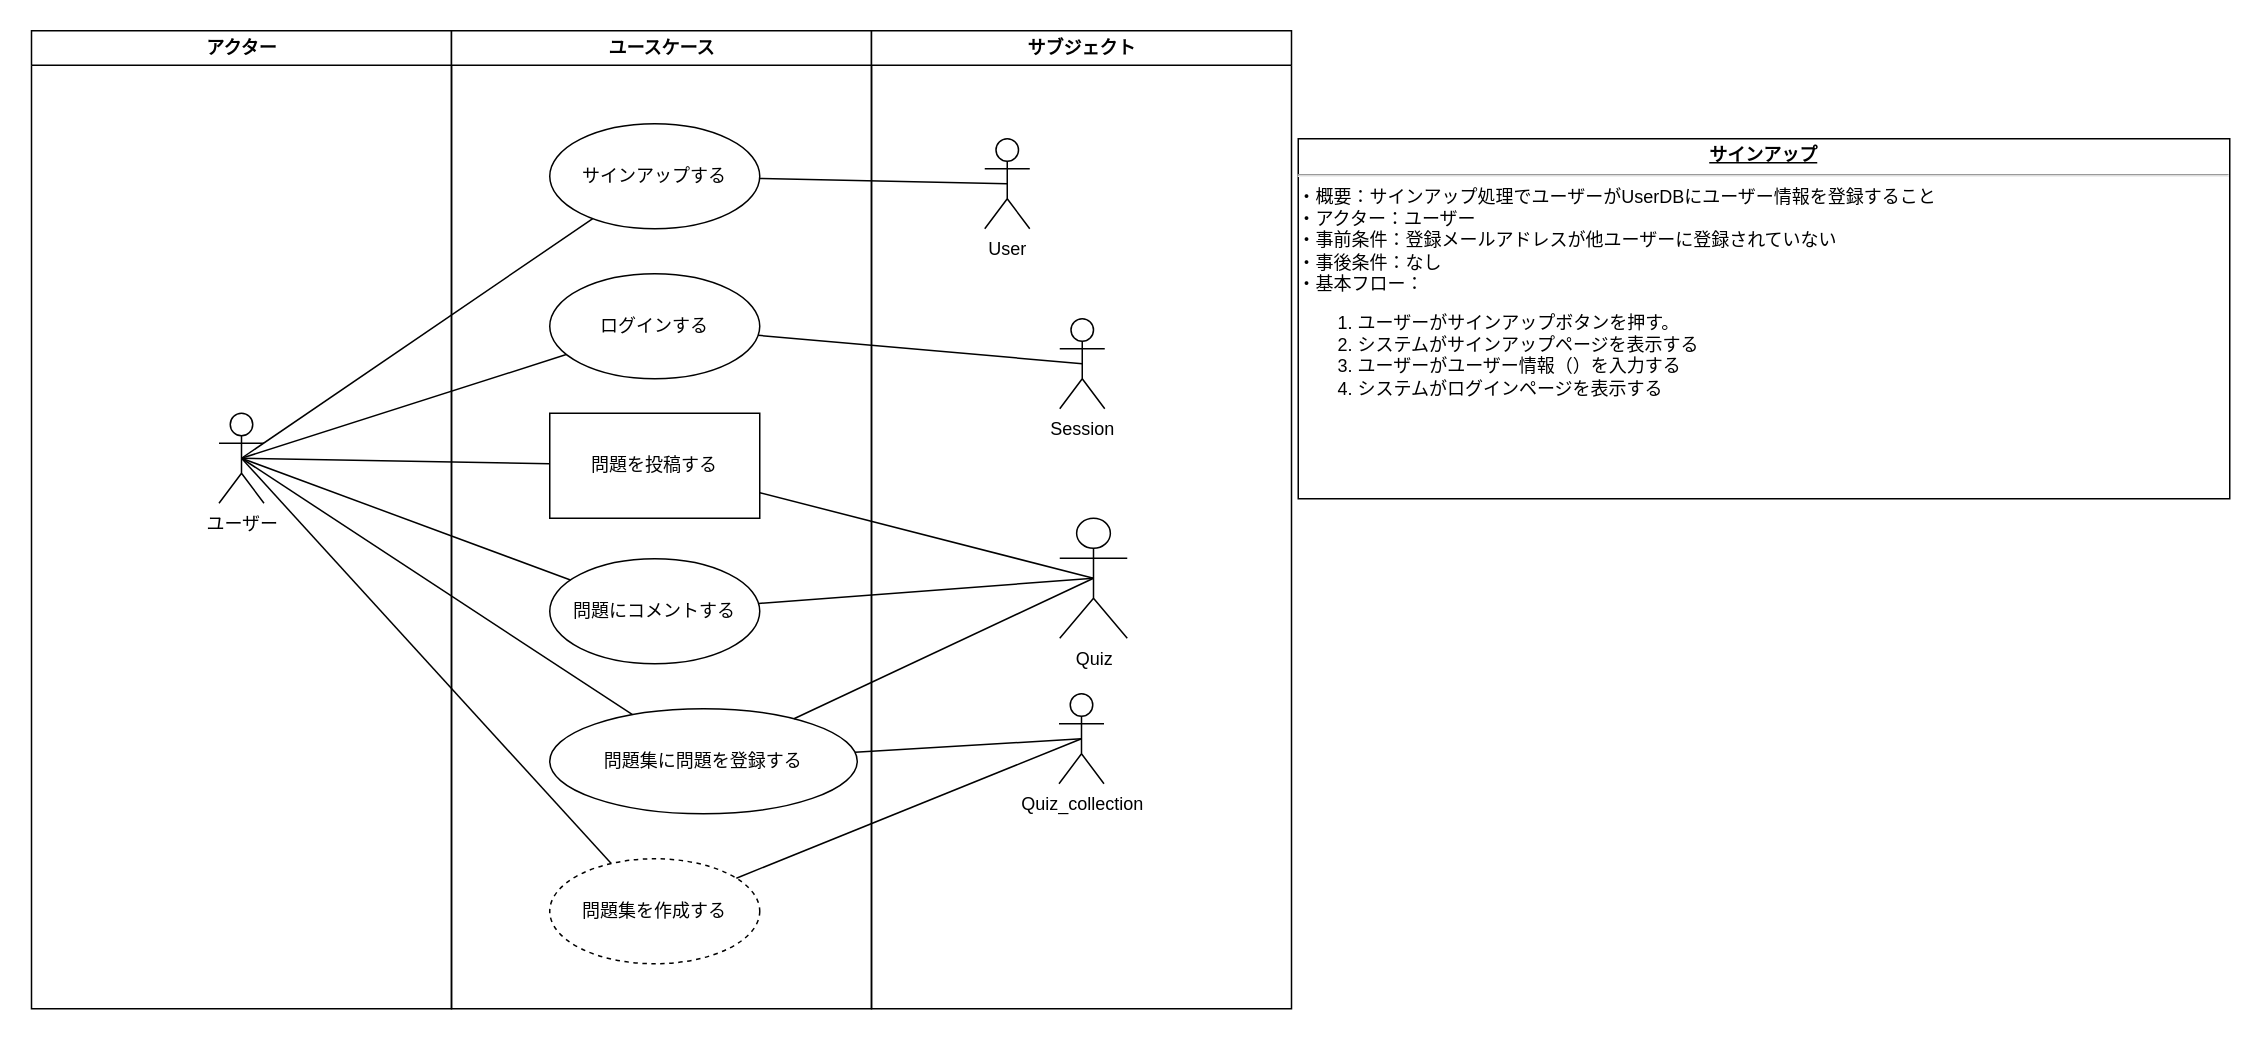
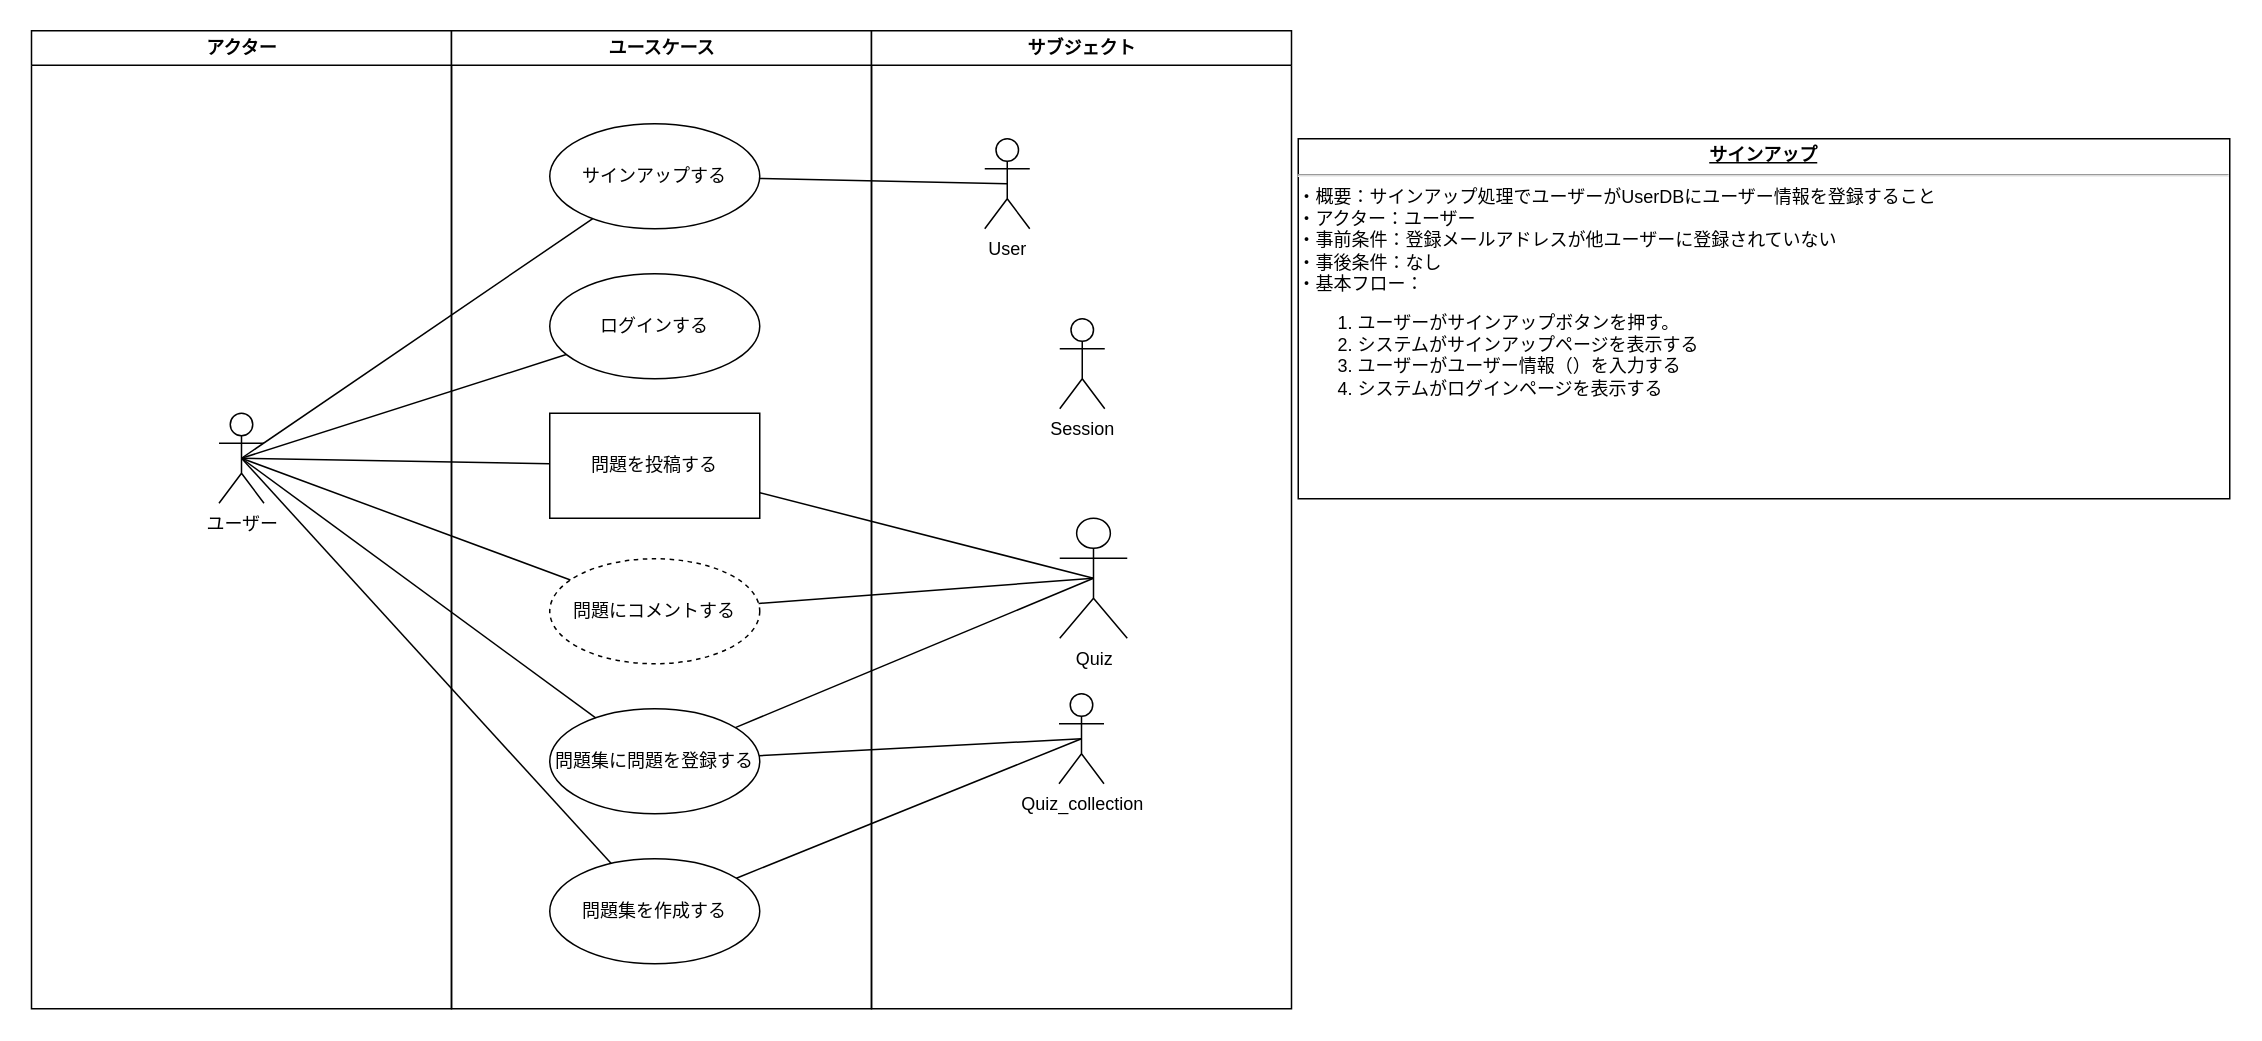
edge "ログインする" -- "Session": removed
node "問題にコメントする": style solid -> dashed
node "問題集に問題を登録する": size 308x105 -> 210x105
node "問題集を作成する": style dashed -> solid
